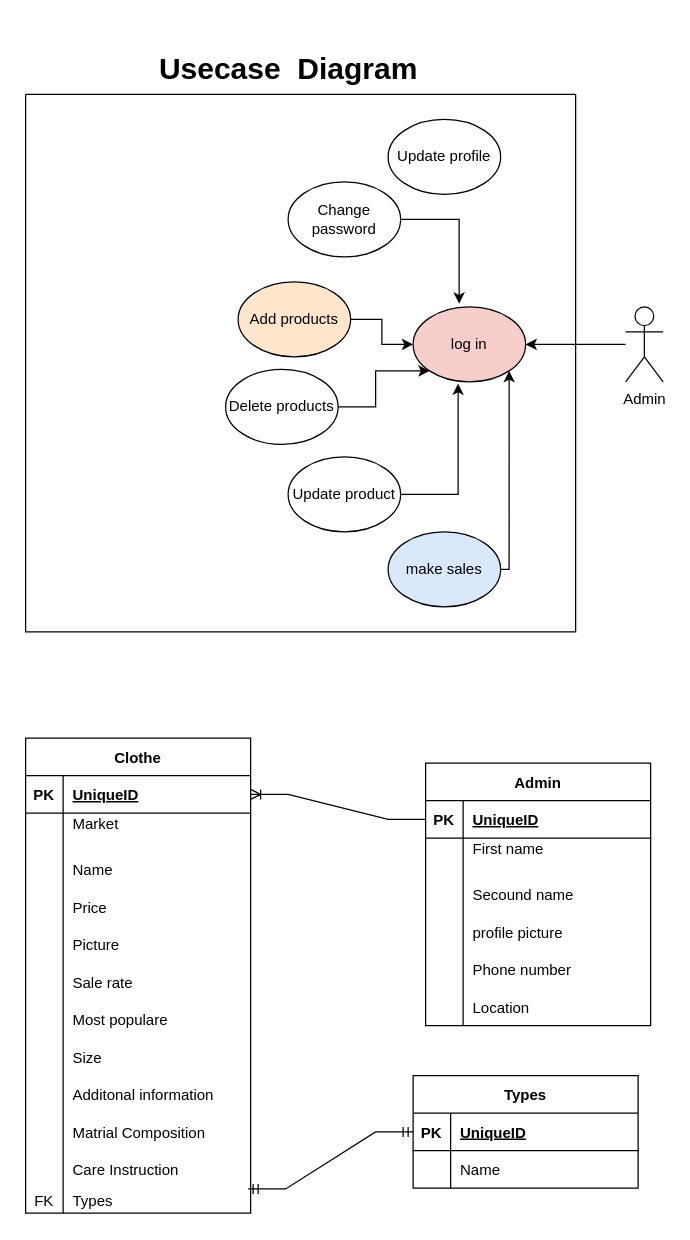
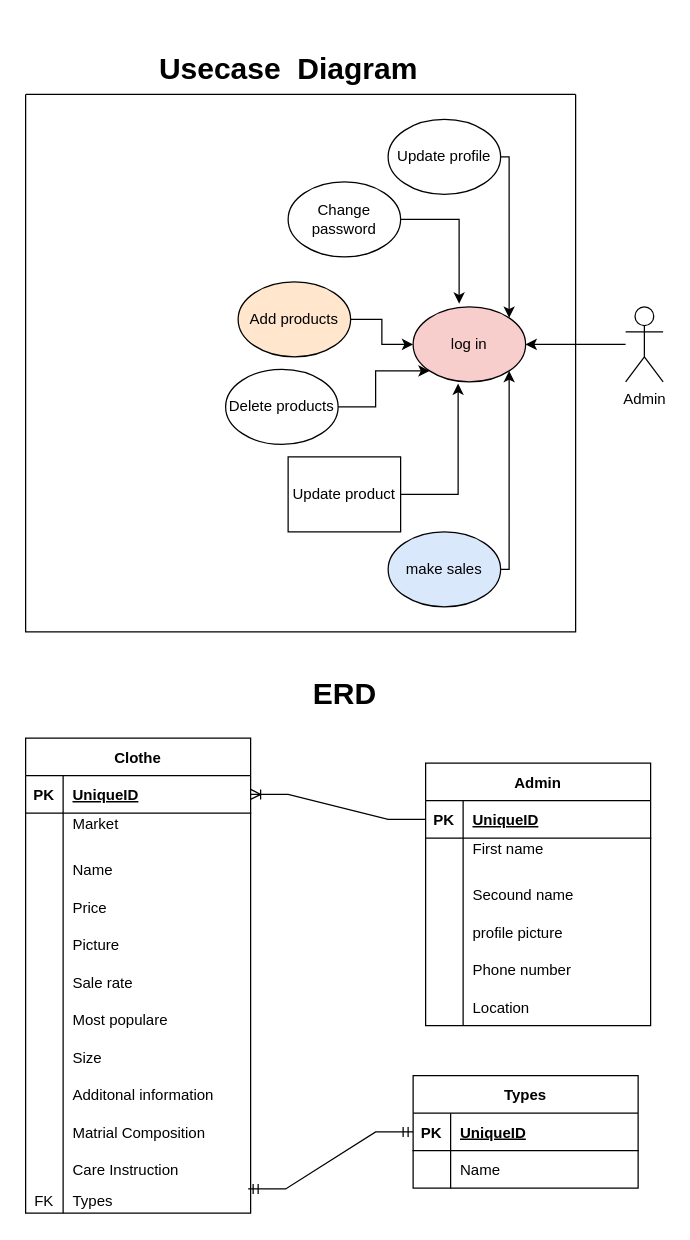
edge "Update profile" -> "log in": added
node "Update product": shape ellipse -> rectangle
node "ERD": added
